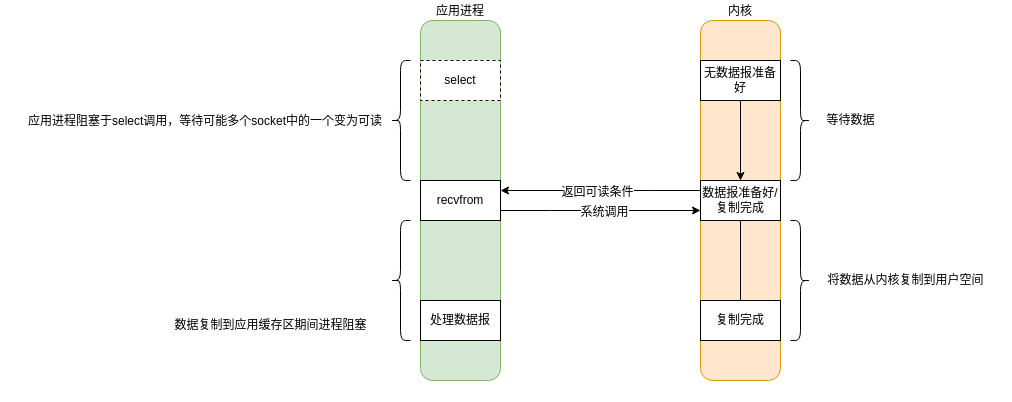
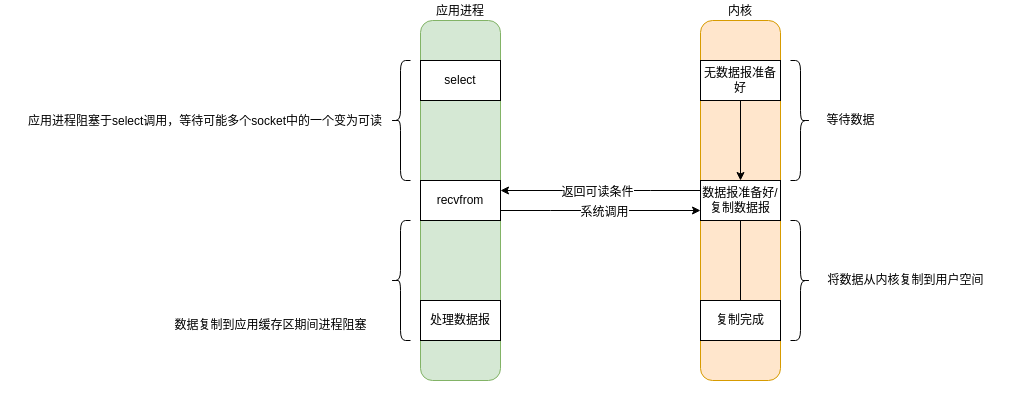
node "select": style dashed -> solid
node "数据报准备好/复制完成": label "数据报准备好/复制完成" -> "数据报准备好/复制数据报"
